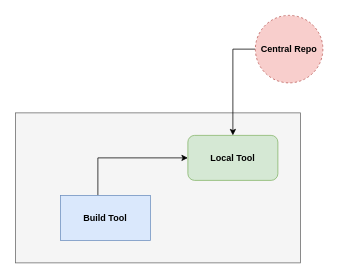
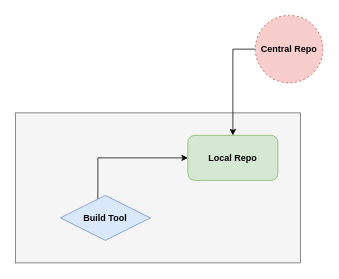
node "Local Tool": label "Local Tool" -> "Local Repo"
node "Build Tool": shape rectangle -> diamond
